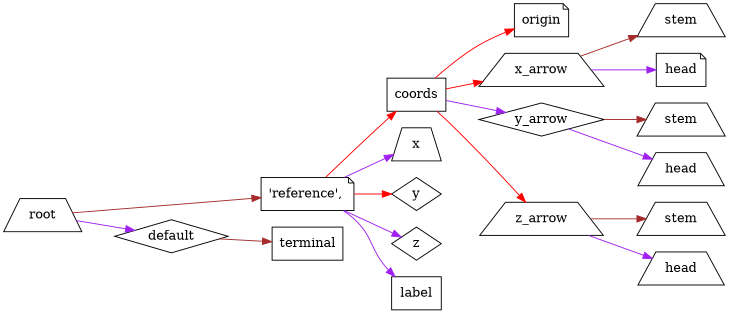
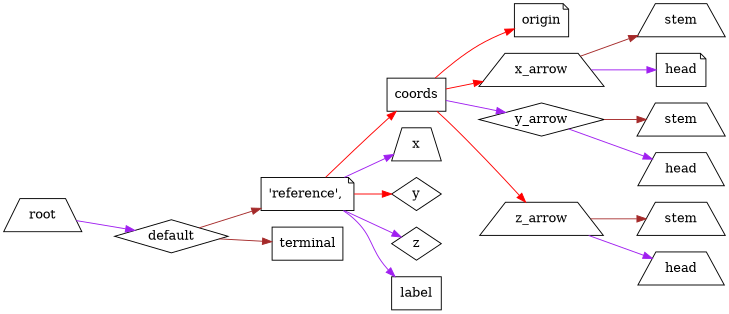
edge "root" -> "'reference',": now "default" -> "'reference',"
